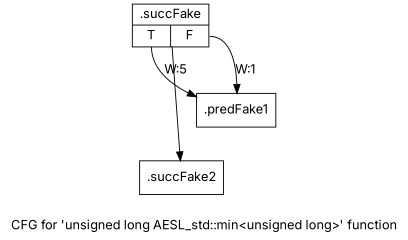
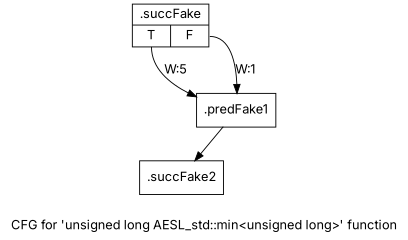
edge ".succFake" -> ".succFake2": now ".predFake1" -> ".succFake2"
